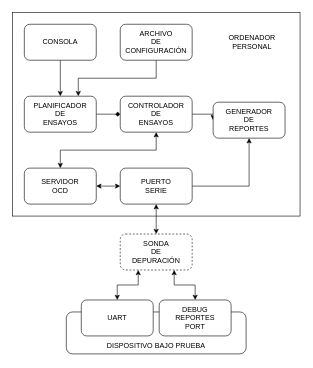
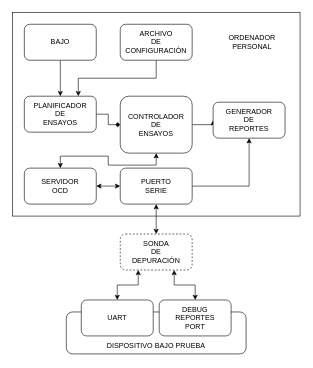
node "CONSOLA": label "CONSOLA" -> "BAJO"
node "CONTROLADOR DE ENSAYOS": size 72x36 -> 72x57
